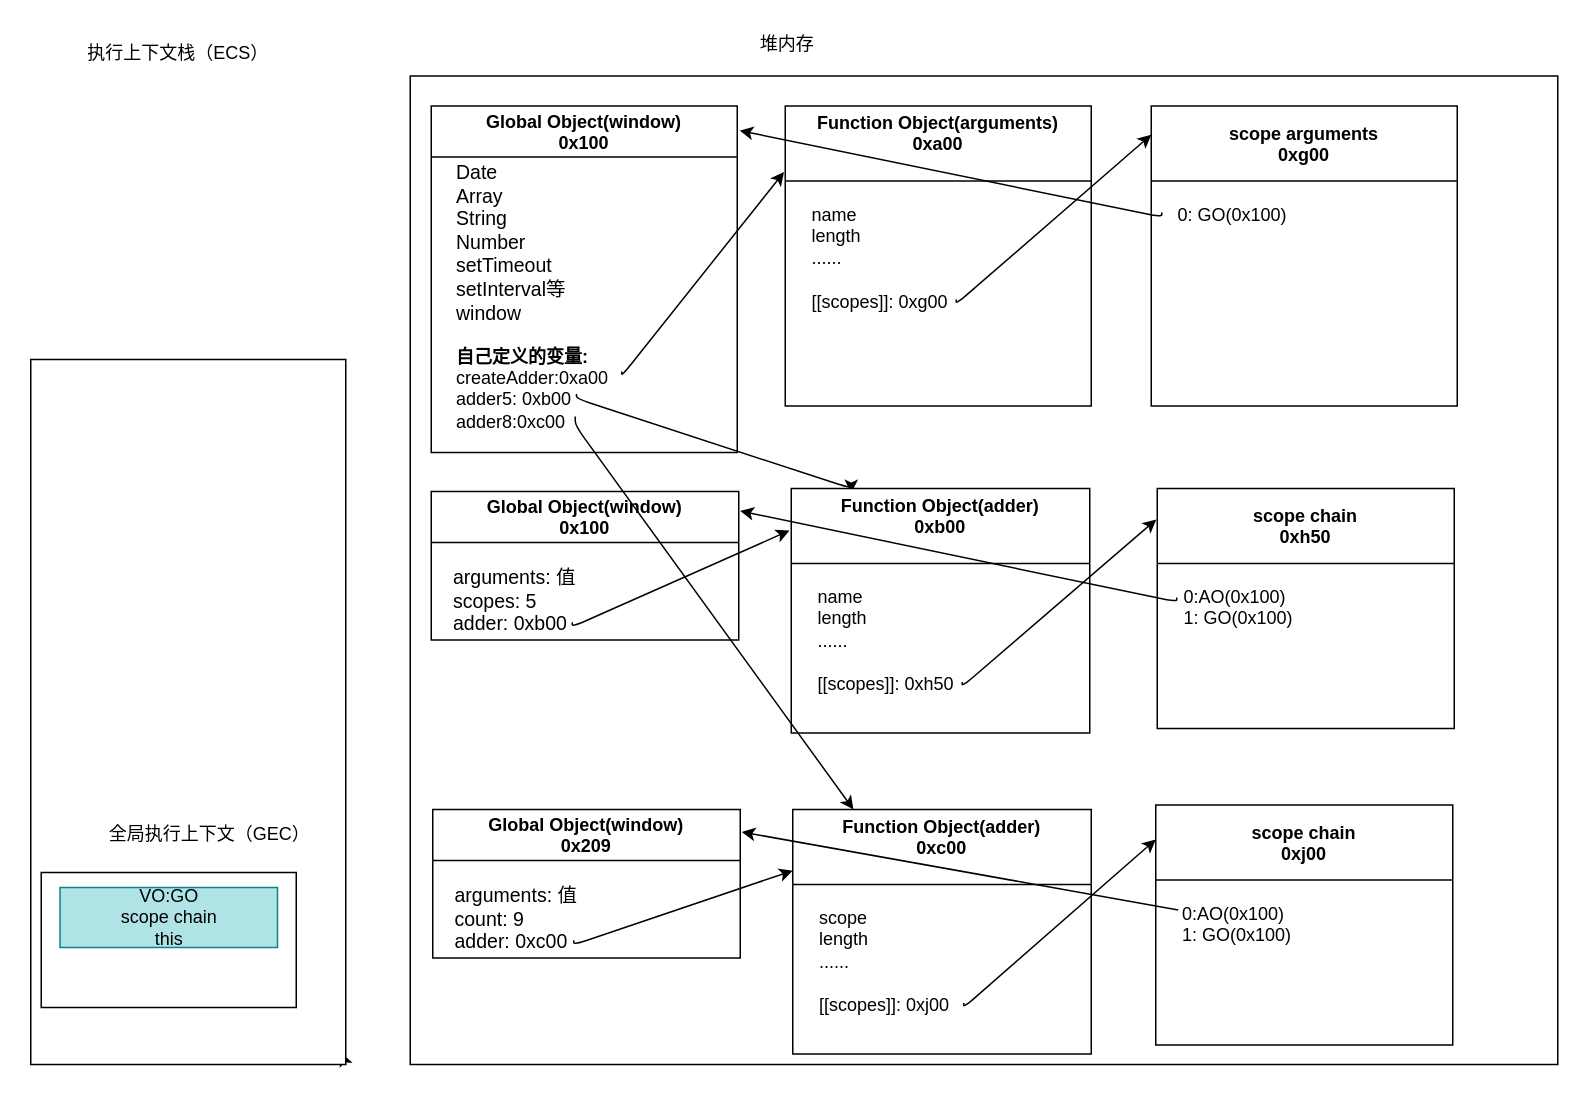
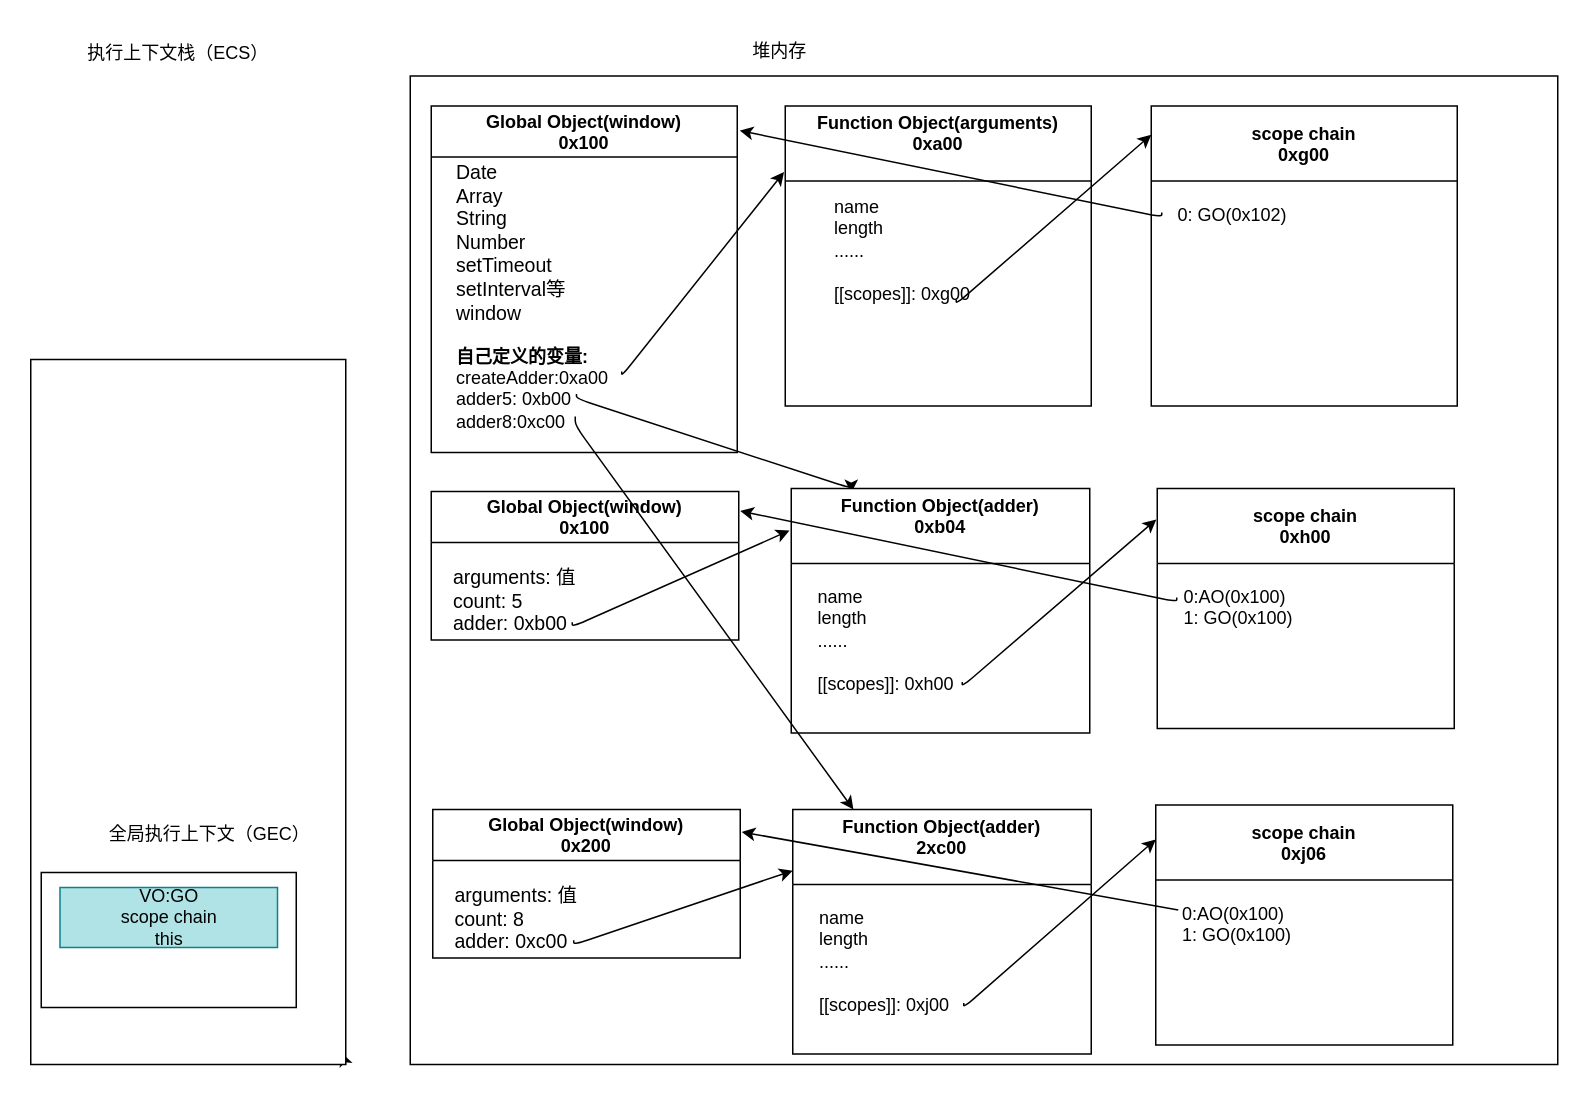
node "堆内存": moved (787, 44) -> (779, 52)
node "scope arguments 0xg00": label "scope arguments 0xg00" -> "scope chain 0xg00"
node "0: GO(0x100)": label "0: GO(0x100)" -> "0: GO(0x102)"
node "name length ...... [[scopes]]: 0xg00": moved (933, 292) -> (956, 284)
node "Function Object(adder) 0xb00": label "Function Object(adder) 0xb00" -> "Function Object(adder) 0xb04"
node "scope chain 0xh50": label "scope chain 0xh50" -> "scope chain 0xh00"
node "arguments: 值 scopes: 5 adder: 0xb00": label "arguments: 值 scopes: 5 adder: 0xb00" -> "arguments: 值 count: 5 adder: 0xb00"
node "name length ...... [[scopes]]: 0xh50": label "name length ...... [[scopes]]: 0xh50" -> "name length ...... [[scopes]]: 0xh00"
node "Global Object(window) 0x209": label "Global Object(window) 0x209" -> "Global Object(window) 0x200"
node "Function Object(adder) 0xc00": label "Function Object(adder) 0xc00" -> "Function Object(adder) 2xc00"
node "scope chain 0xj00": label "scope chain 0xj00" -> "scope chain 0xj06"
node "arguments: 值 count: 9 adder: 0xc00": label "arguments: 值 count: 9 adder: 0xc00" -> "arguments: 值 count: 8 adder: 0xc00"
node "scope length ...... [[scopes]]: 0xj00": label "scope length ...... [[scopes]]: 0xj00" -> "name length ...... [[scopes]]: 0xj00"
